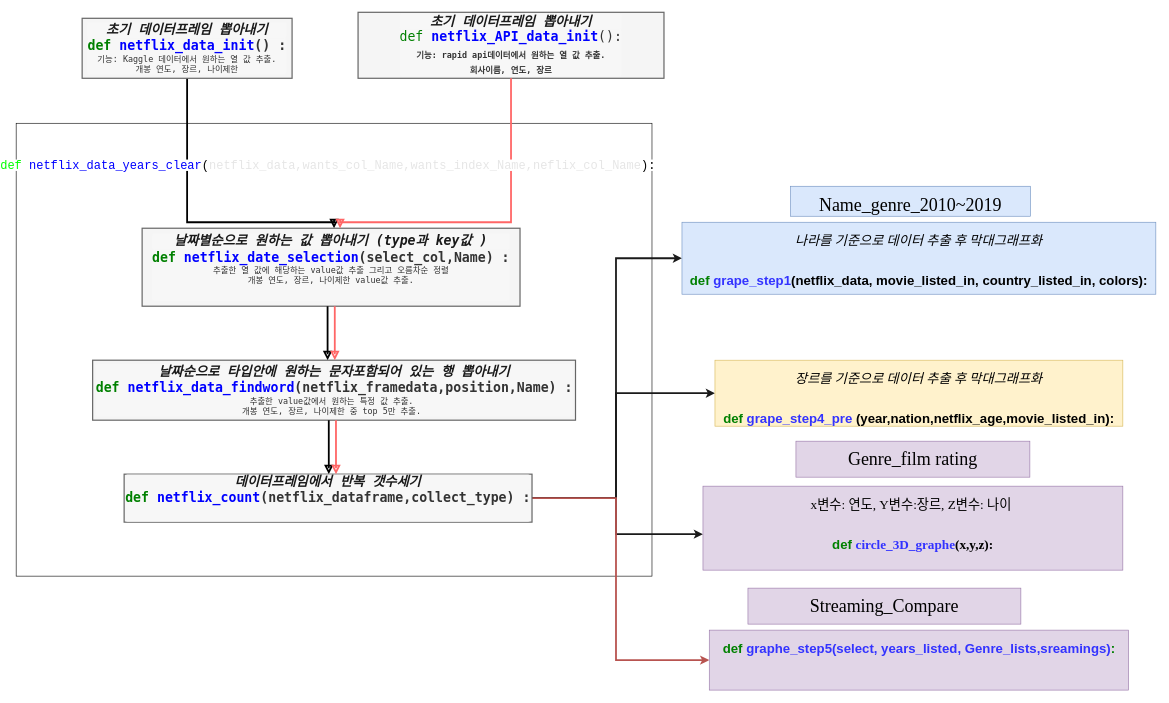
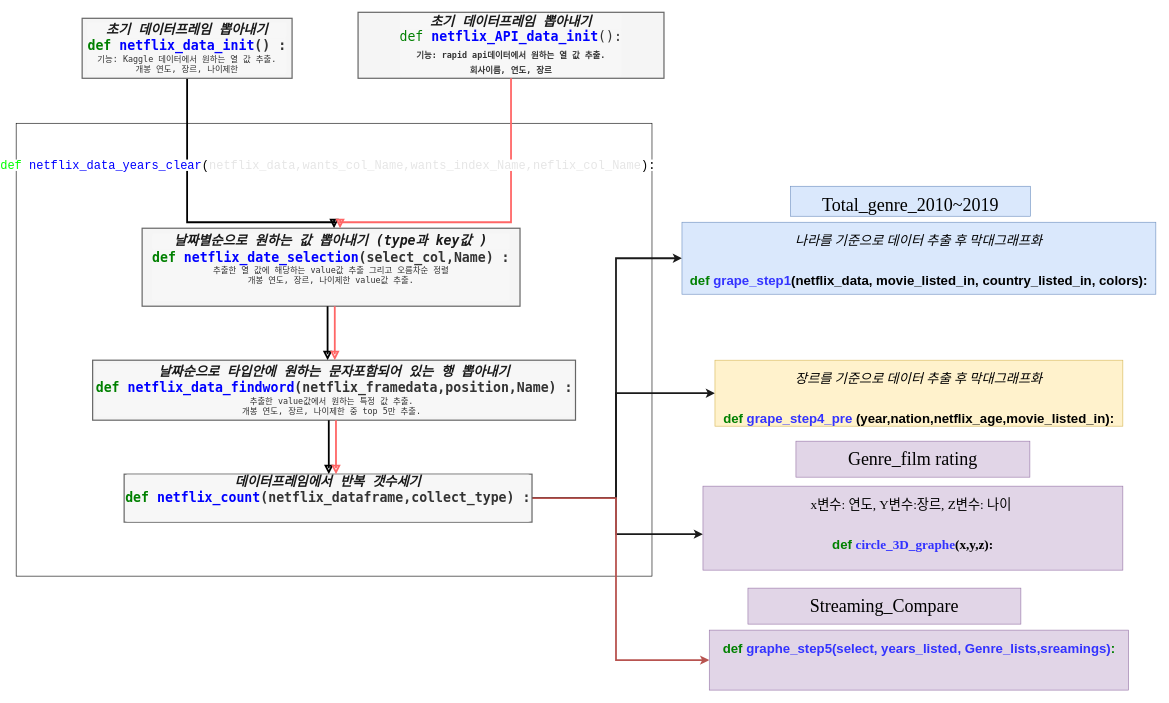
node "Name_genre_2010~2019": label "Name_genre_2010~2019" -> "Total_genre_2010~2019"
